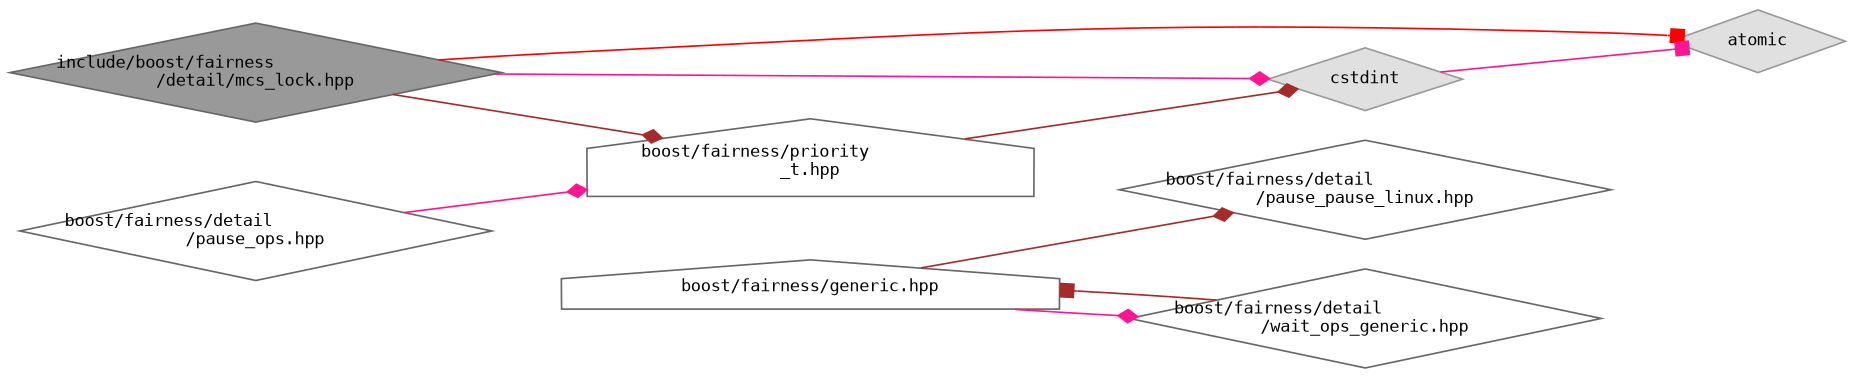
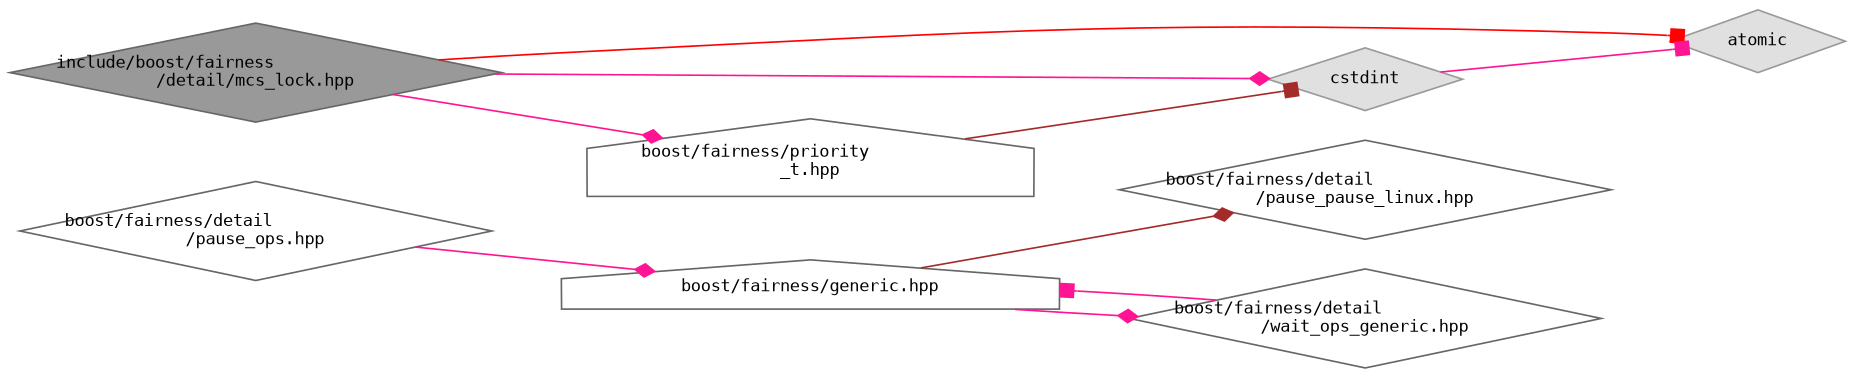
edge "include/boost/fairness /detail/mcs_lock.hpp" -> "boost/fairness/priority _t.hpp": color brown -> deeppink
edge "boost/fairness/priority _t.hpp" -> "cstdint": arrowhead diamond -> box
edge "boost/fairness/detail /pause_ops.hpp" -> "boost/fairness/priority _t.hpp": now "boost/fairness/detail /pause_ops.hpp" -> "boost/fairness/generic.hpp"
edge "boost/fairness/detail /wait_ops_generic.hpp" -> "boost/fairness/generic.hpp": color brown -> deeppink
